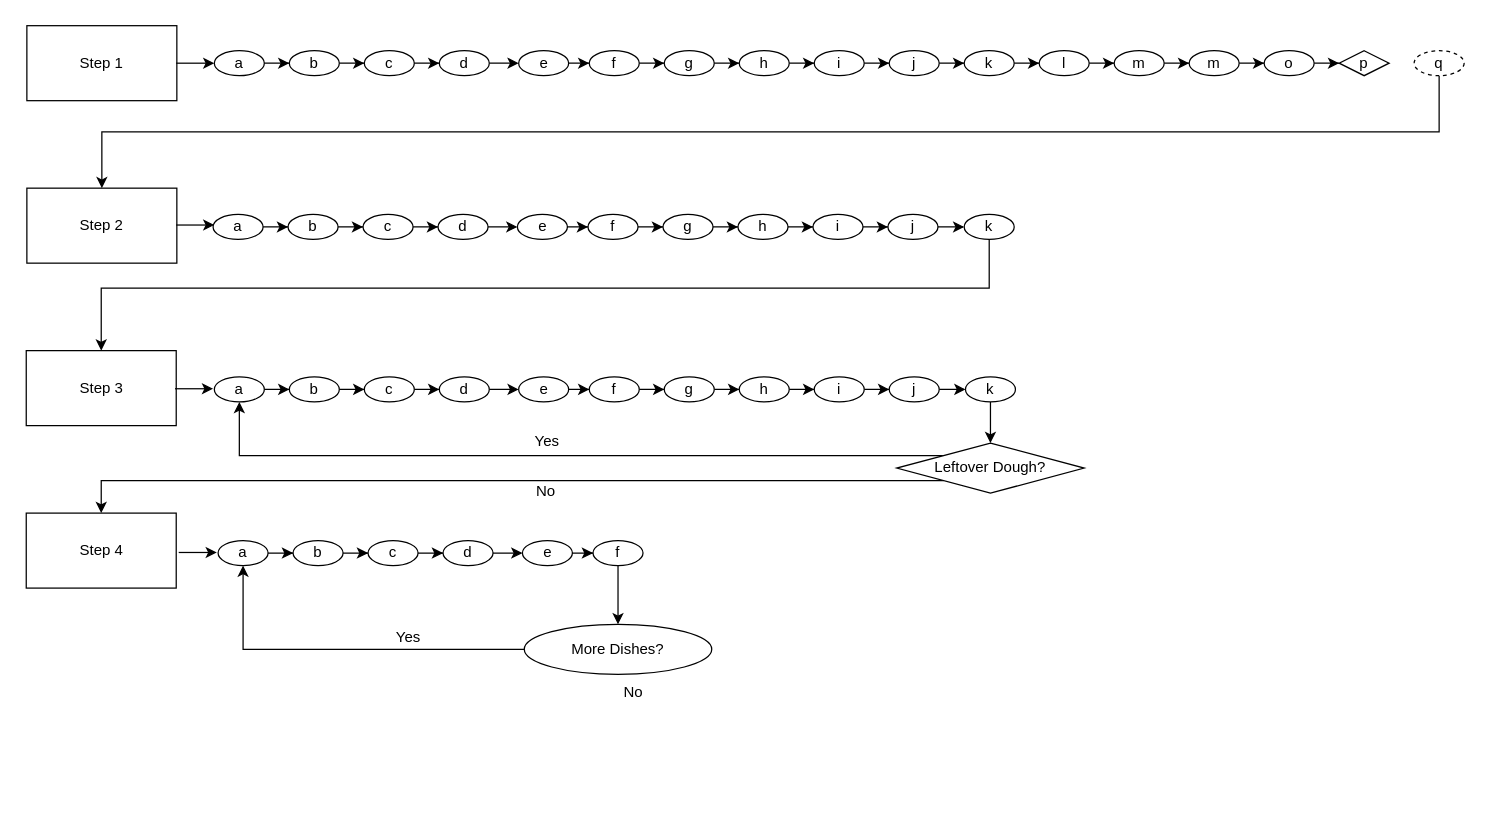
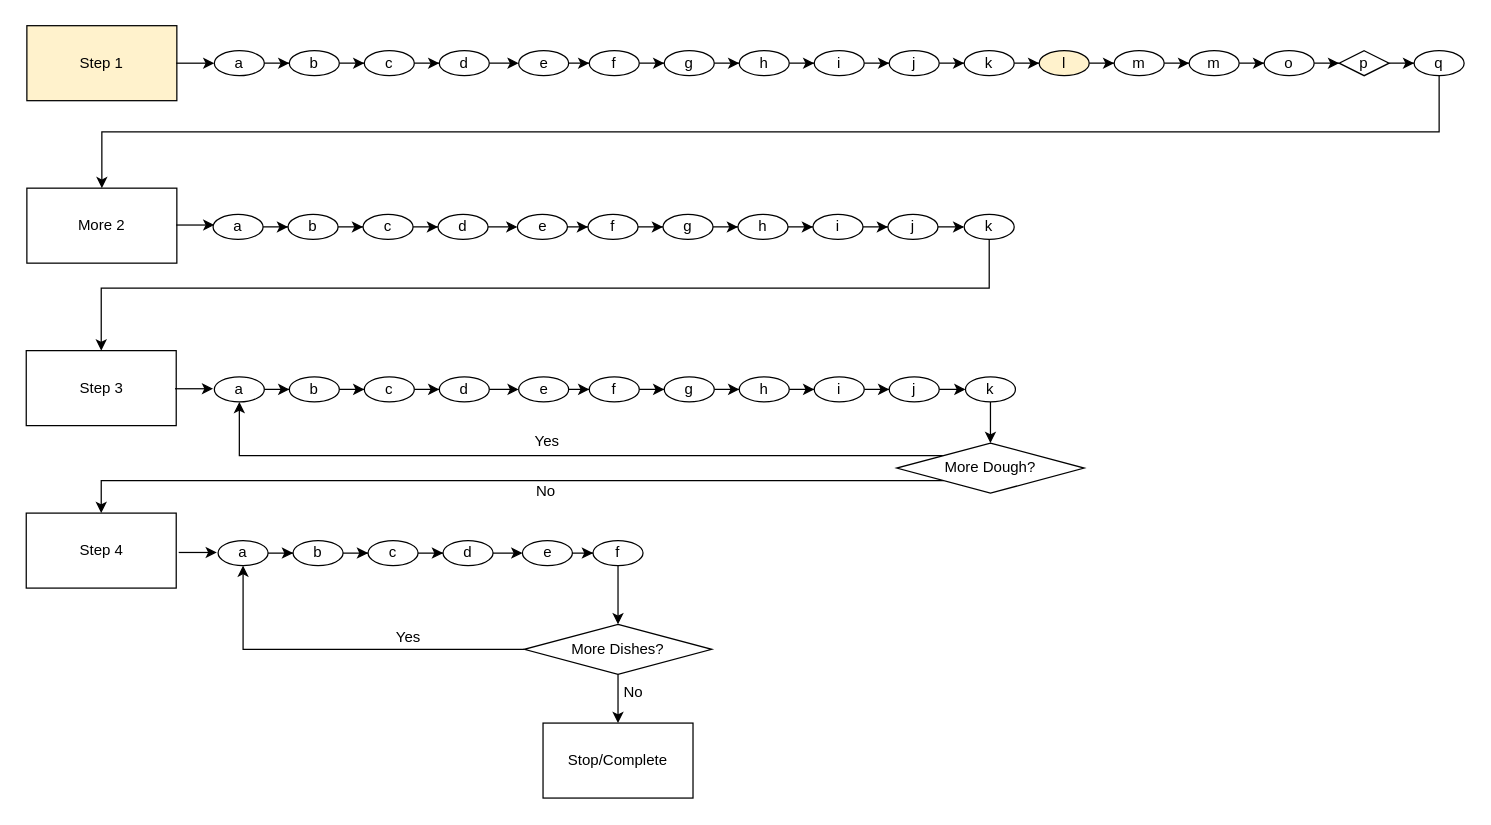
node "Step 1": fillcolor #ffffff -> #fff2cc
node "l": fillcolor #ffffff -> #fff2cc
edge "p" -> "q": added
node "q": style dashed -> solid
node "Step 2": label "Step 2" -> "More 2"
node "Leftover Dough?": label "Leftover Dough?" -> "More Dough?"
node "More Dishes?": shape ellipse -> diamond
edge "More Dishes?" -> "Stop/Complete": added
node "Stop/Complete": added
